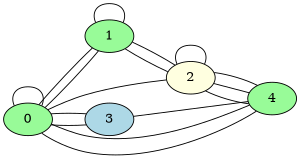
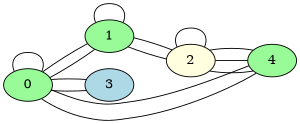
edge "2" -- "0": removed
edge "4" -- "3": removed
